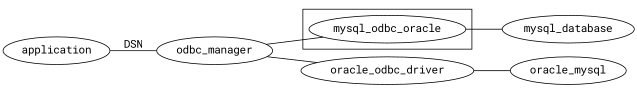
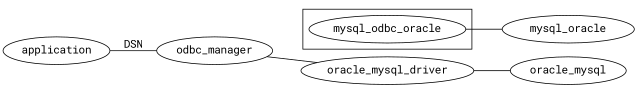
node "mysql_database": label "mysql_database" -> "mysql_oracle"
edge "mysql_odbc_oracle" -- "odbc_manager": removed
node "oracle_odbc_driver": label "oracle_odbc_driver" -> "oracle_mysql_driver"
